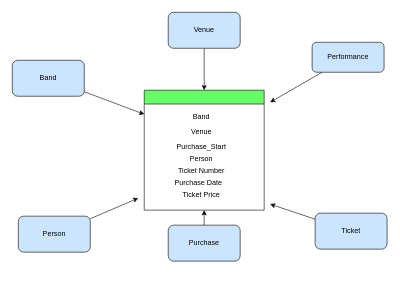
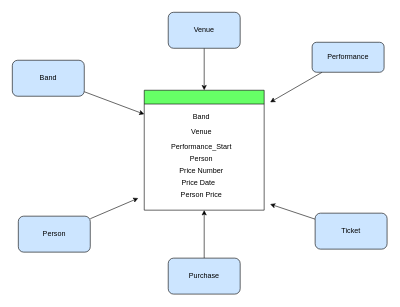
node "Purchase_Start": label "Purchase_Start" -> "Performance_Start"
node "Ticket Number": label "Ticket Number" -> "Price Number"
node "Purchase Date": label "Purchase Date" -> "Price Date"
node "Ticket Price": label "Ticket Price" -> "Person Price"
node "Purchase": moved (204, 243) -> (204, 276)
